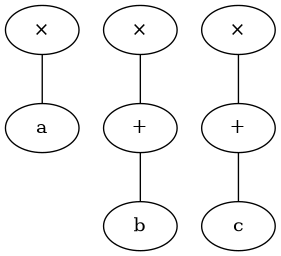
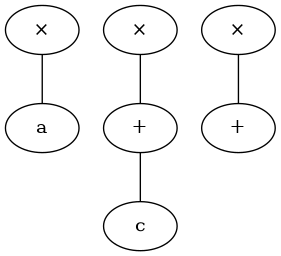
node "b": removed
